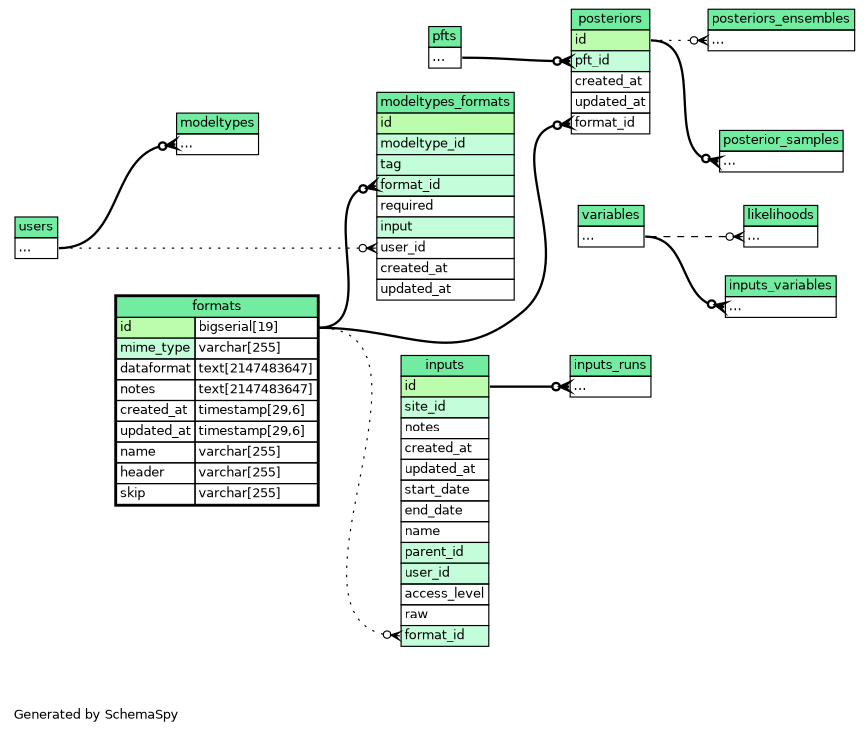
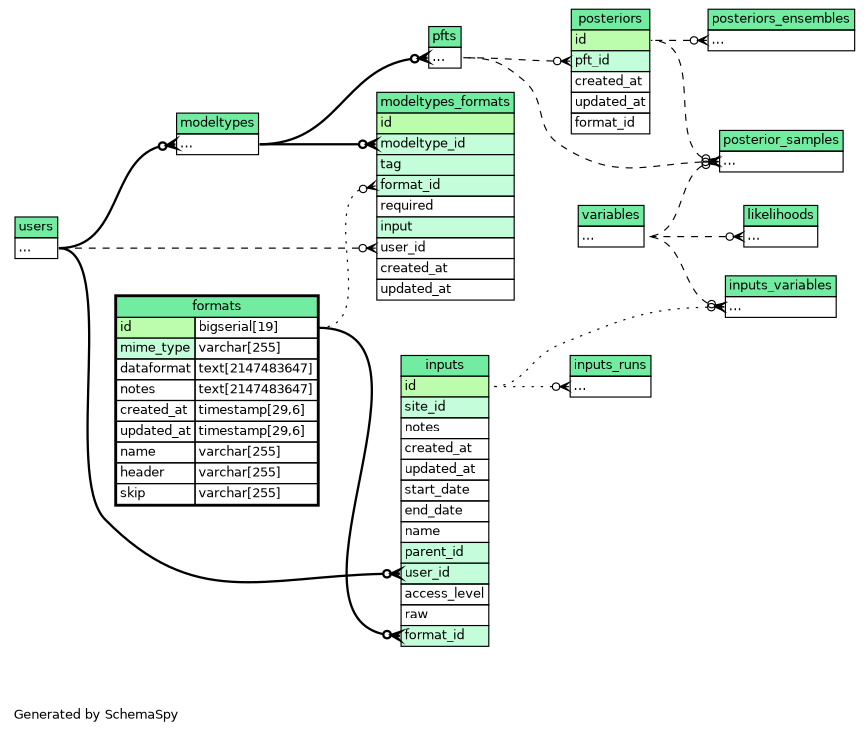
edge "posteriors" -> "posteriors_ensembles": style dotted -> dashed
edge "pfts" -> "posteriors": style bold -> dashed
edge "posteriors" -> "posterior_samples": style bold -> dashed
edge "modeltypes" -> "pfts": added
edge "modeltypes" -> "modeltypes_formats": added
edge "pfts" -> "posterior_samples": added
edge "variables" -> "posterior_samples": added
edge "users" -> "modeltypes_formats": style dotted -> dashed
edge "variables" -> "inputs_variables": style bold -> dashed
edge "formats" -> "modeltypes_formats": style bold -> dotted
edge "formats" -> "posteriors": removed
edge "inputs" -> "inputs_variables": added
edge "inputs" -> "inputs_runs": style bold -> dotted
edge "formats" -> "inputs": style dotted -> bold
edge "users" -> "inputs": added
